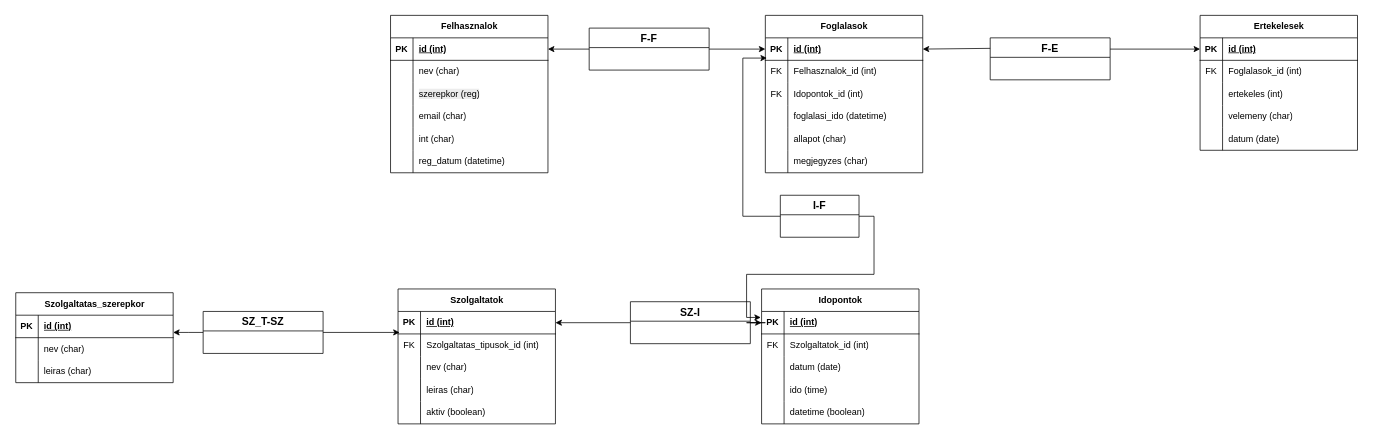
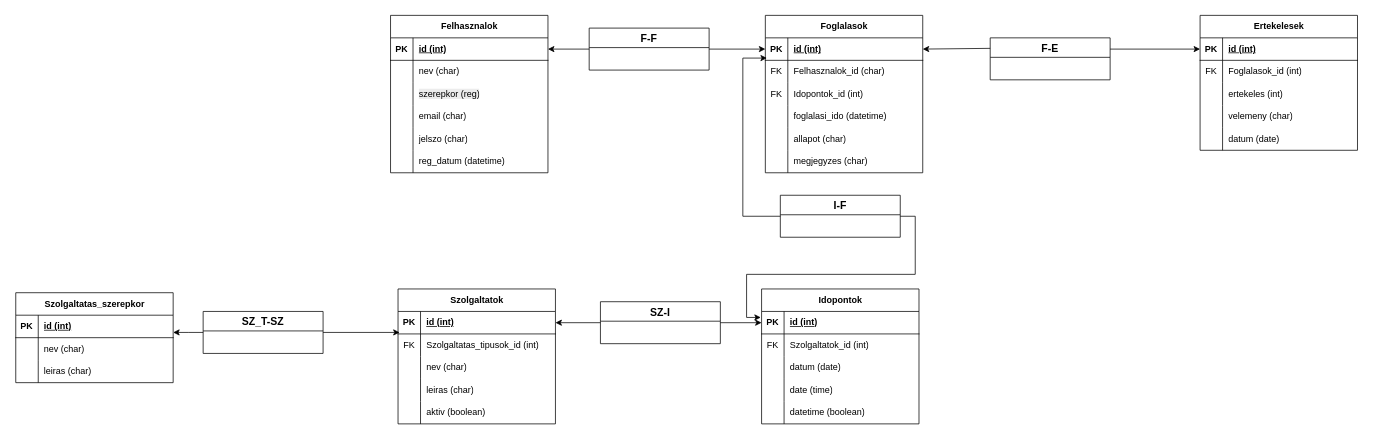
node "Felhasznalok_id (int)": label "Felhasznalok_id (int)" -> "Felhasznalok_id (char)"
node "int (char)": label "int (char)" -> "jelszo (char)"
node "I-F": size 79x42 -> 120x42
node "SZ-I": moved (690, 323) -> (660, 323)
node "ido (time)": label "ido (time)" -> "date (time)"
